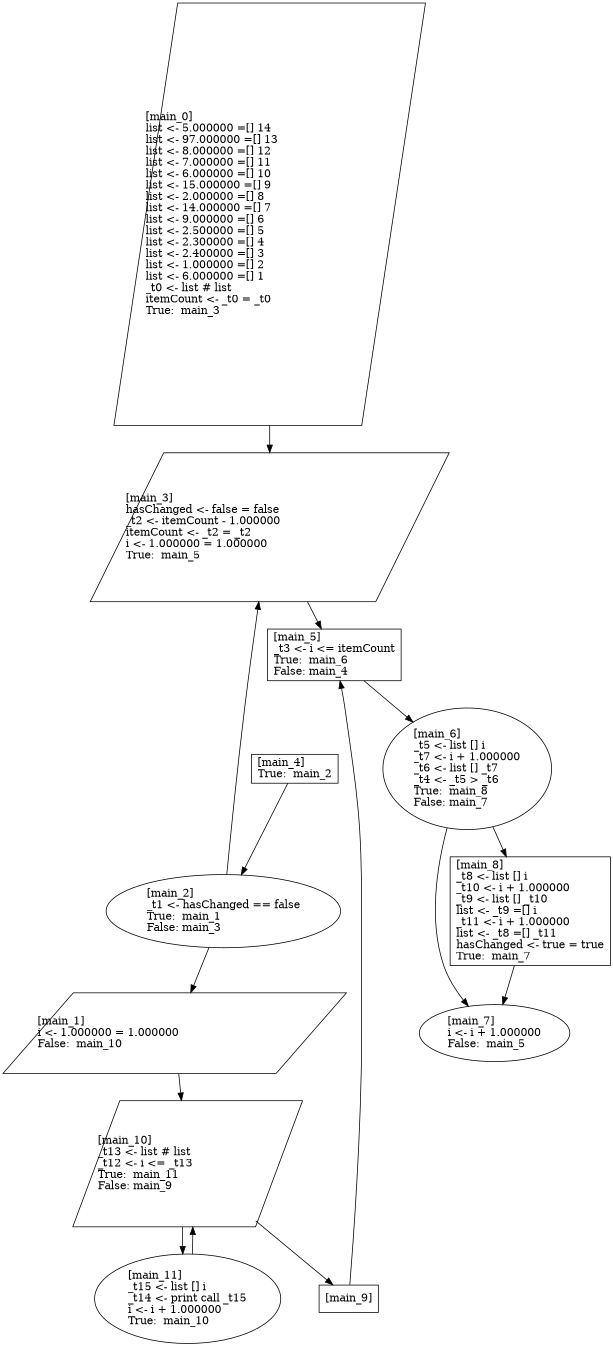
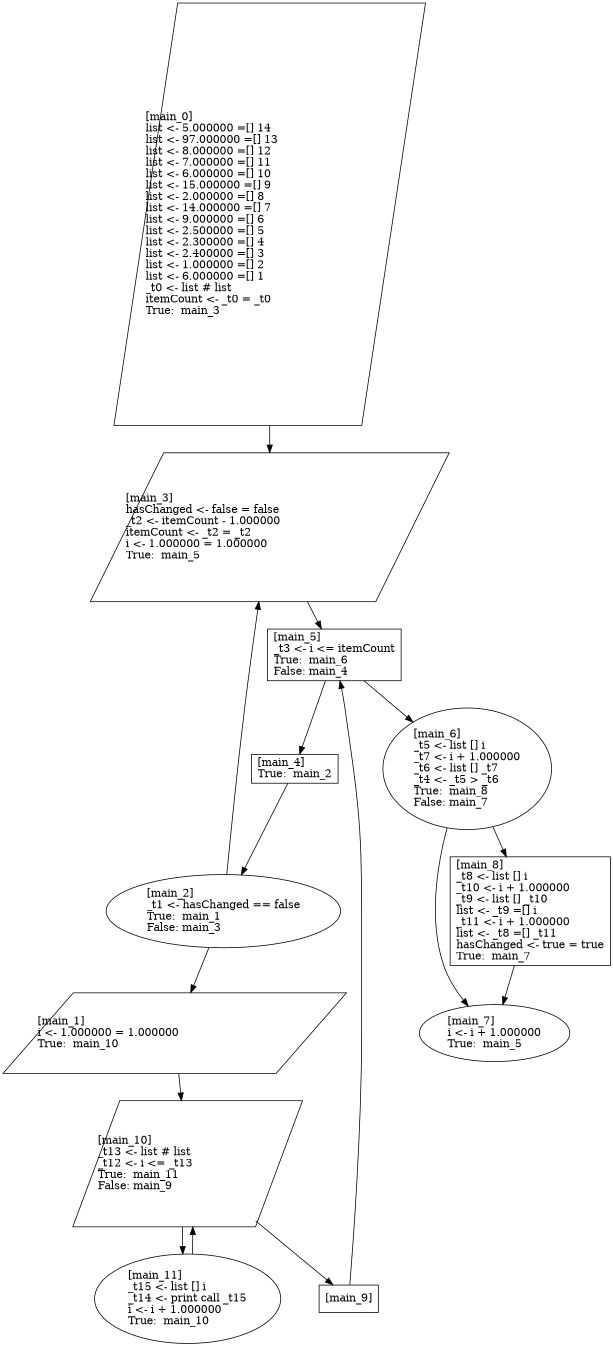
edge "[main_5] _t3 <- i <= itemCount True:  main_6 False: main_4" -> "[main_4] True:  main_2": added
node "[main_1] i <- 1.000000 = 1.000000 False:  main_10": label "[main_1] i <- 1.000000 = 1.000000 False:  main_10" -> "[main_1] i <- 1.000000 = 1.000000 True:  main_10"
node "[main_7] i <- i + 1.000000 False:  main_5": label "[main_7] i <- i + 1.000000 False:  main_5" -> "[main_7] i <- i + 1.000000 True:  main_5"
